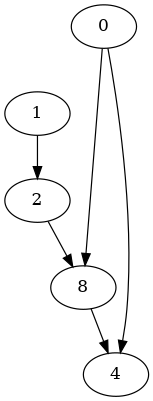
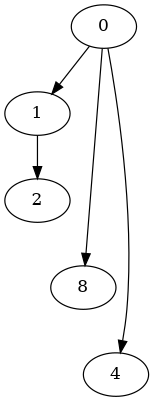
edge "0" -> "1": added
edge "2" -> "8": removed
edge "8" -> "4": removed
